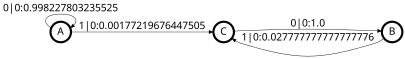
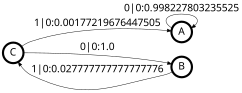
edge "A" -> "C": reversed
